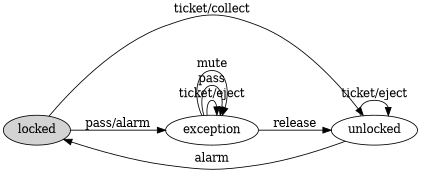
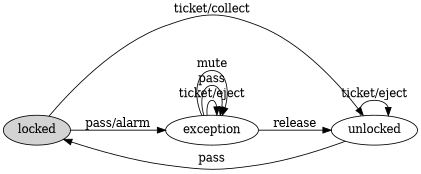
edge "unlocked" -> "locked": label "alarm" -> "pass"
